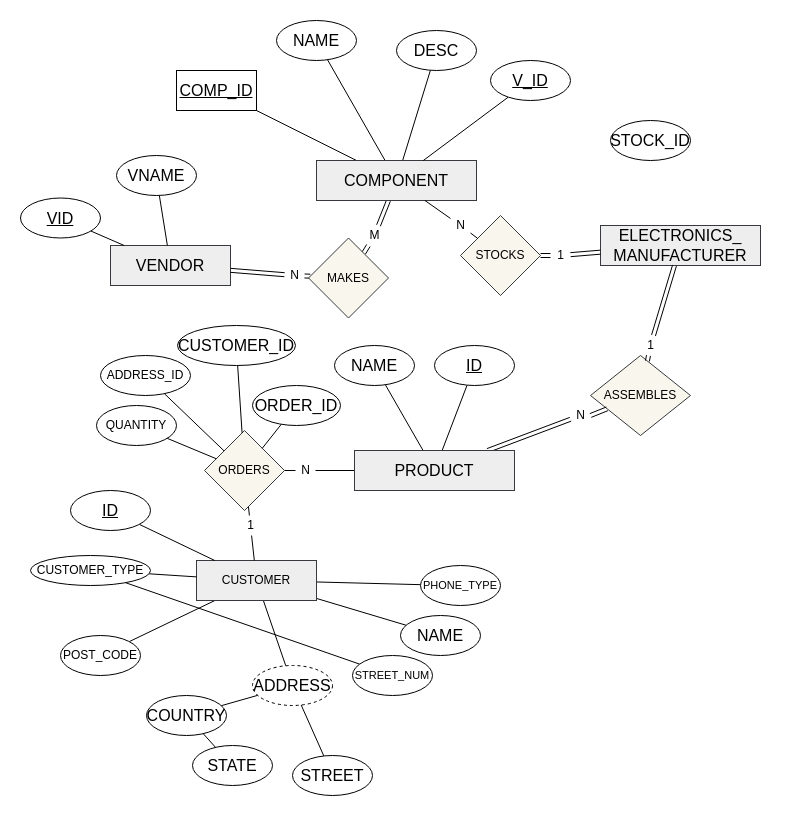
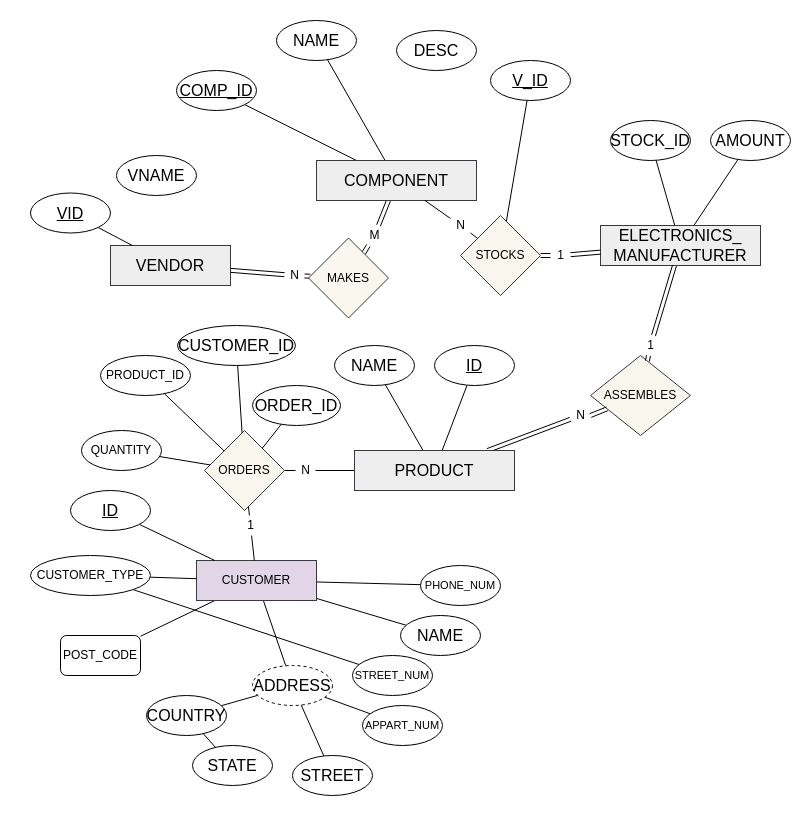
node "COMP_ID": shape rectangle -> ellipse
edge "DESC" -- "COMPONENT": removed
edge "V_ID" -- "COMPONENT": now "V_ID" -- "STOCKS"
node "AMOUNT": added
edge "STOCK_ID" -- "ELECTRONICS_ MANUFACTURER": added
edge "AMOUNT" -- "ELECTRONICS_ MANUFACTURER": added
node "VID": moved (61, 218) -> (71, 213)
edge "VNAME" -- "VENDOR": removed
node "ADDRESS_ID": label "ADDRESS_ID" -> "PRODUCT_ID"
node "QUANTITY": moved (137, 426) -> (122, 451)
node "CUSTOMER_TYPE": size 120x30 -> 120x40
node "CUSTOMER": fillcolor #eeeeee -> #e1d5e7
node "PHONE_TYPE": label "PHONE_TYPE" -> "PHONE_NUM"
node "POST_CODE": shape ellipse -> rounded rectangle
edge "ADDRESS" -- "APPART_NUM": added
node "APPART_NUM": added
